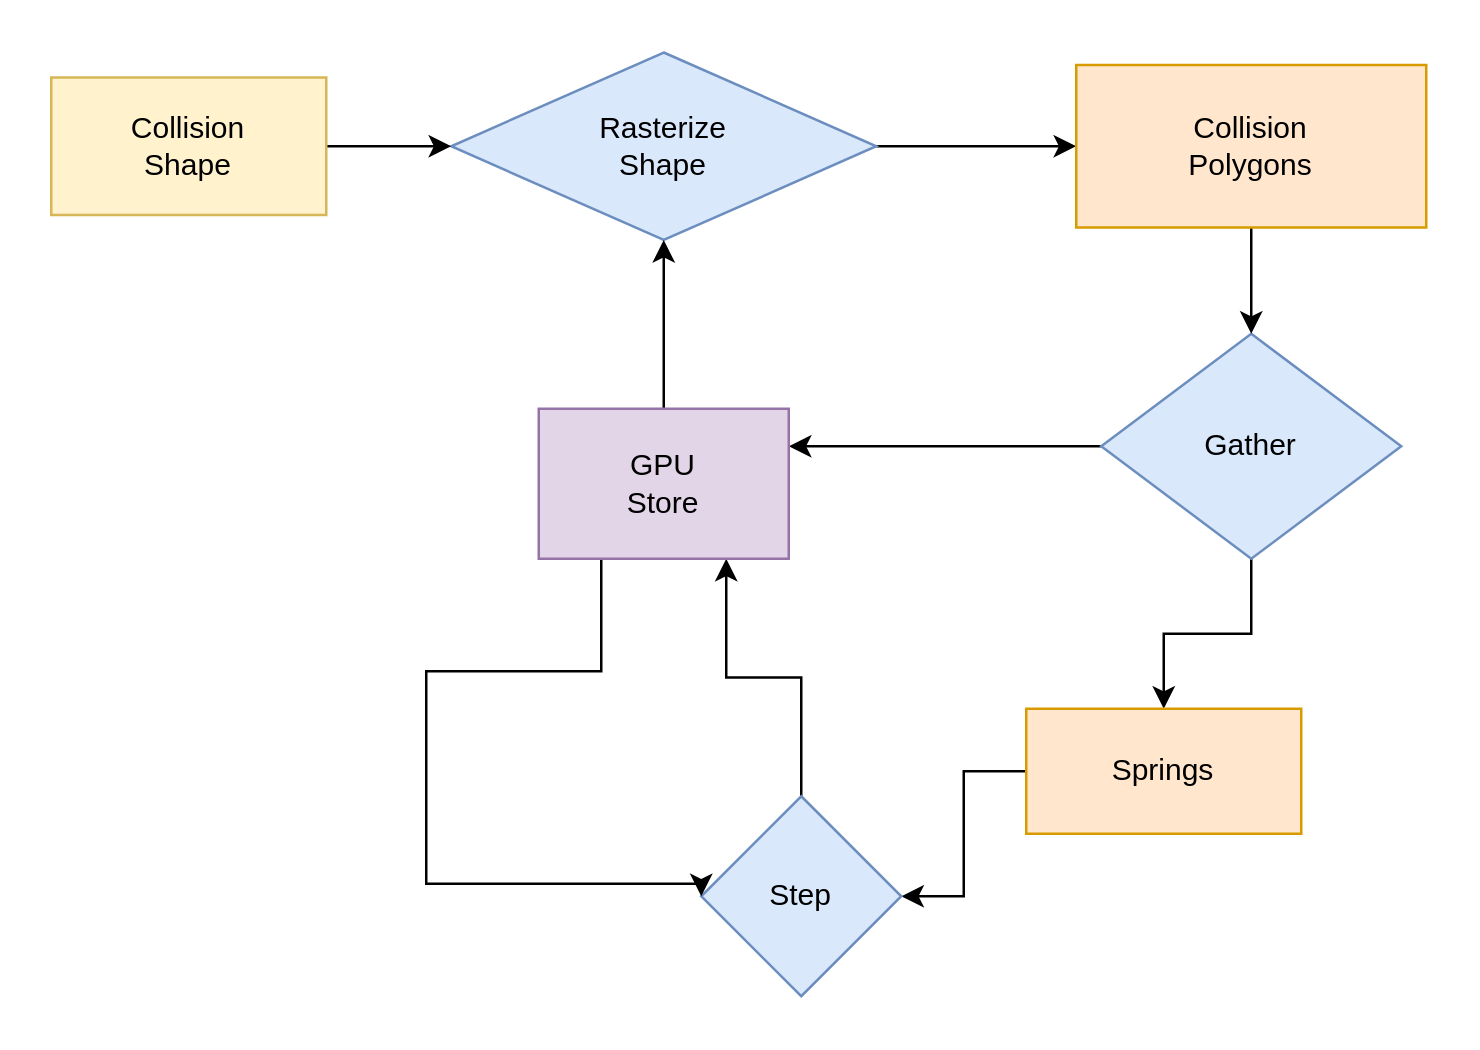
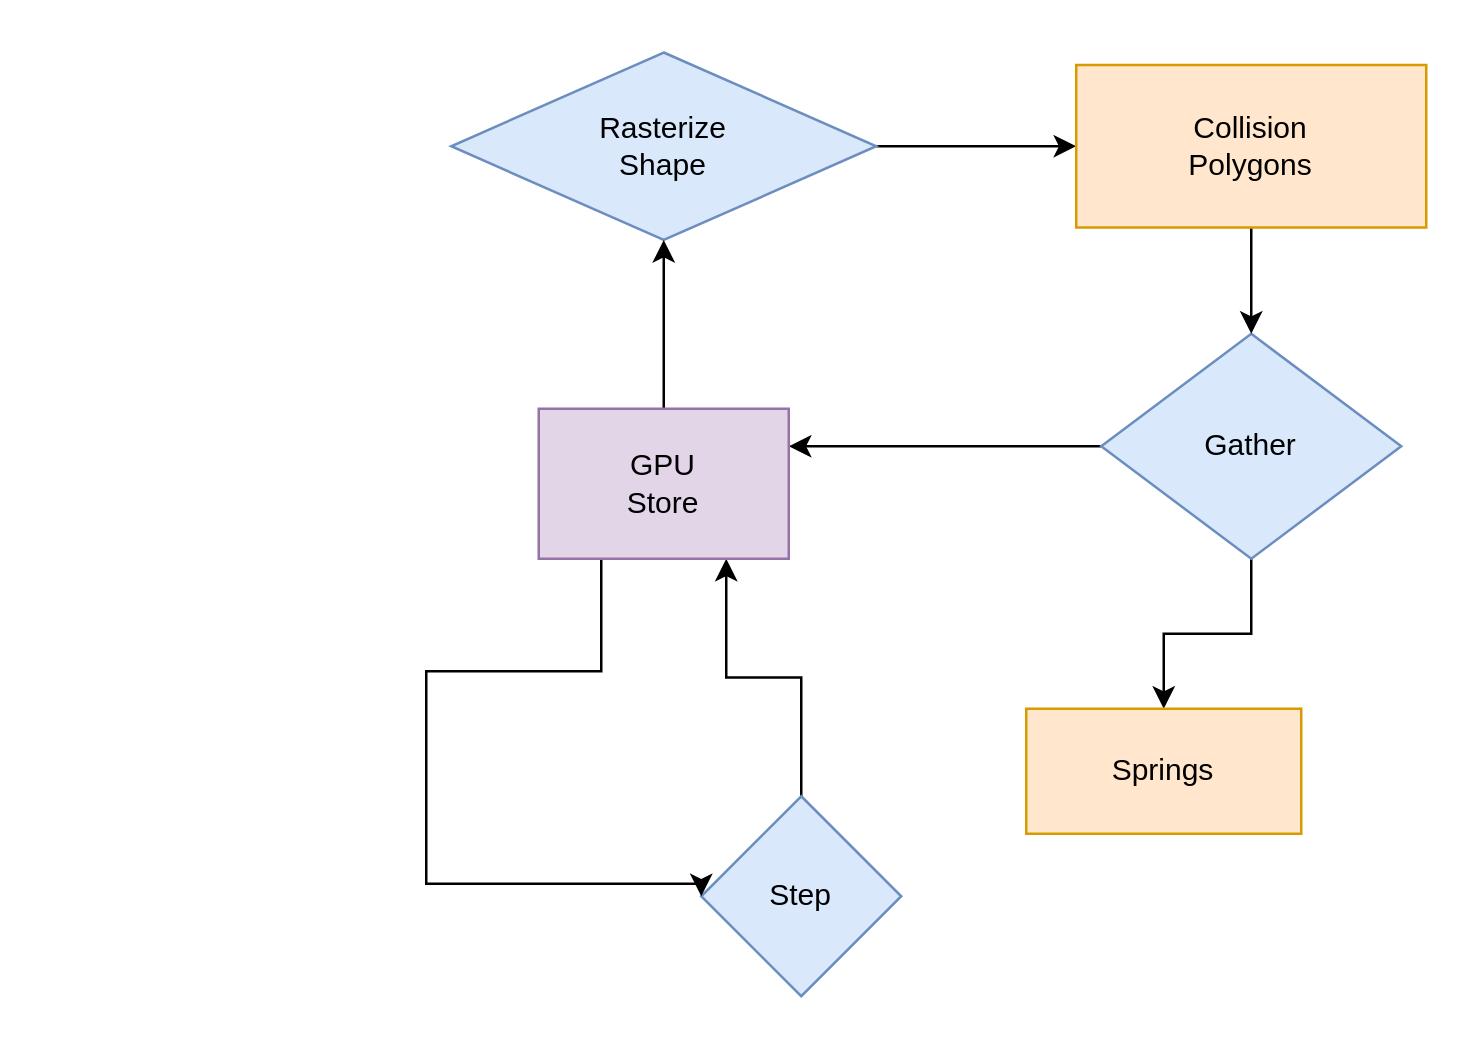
node "Collision Shape": removed
edge "Collision Shape" -> "Rasterize Shape": removed
edge "Springs" -> "Step": removed
